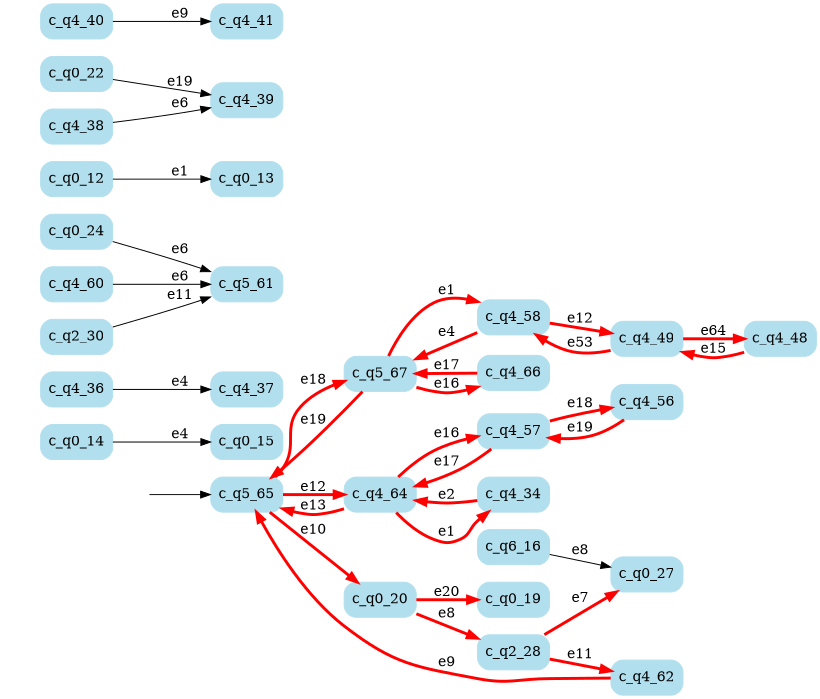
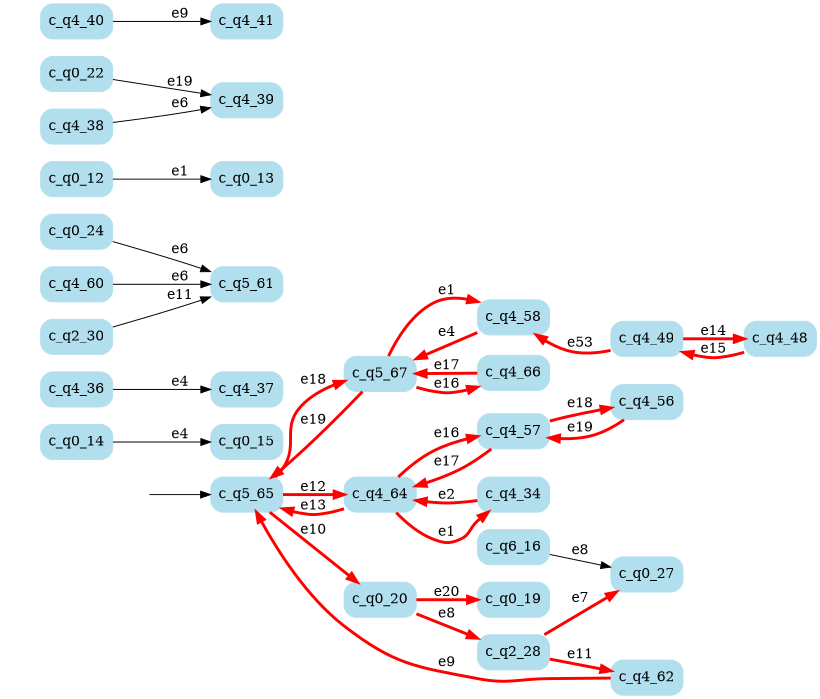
edge "c_q4_58" -> "c_q4_49": removed, label "e12"
edge "c_q4_49" -> "c_q4_48": label "e64" -> "e14"
